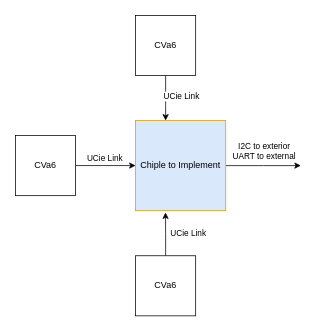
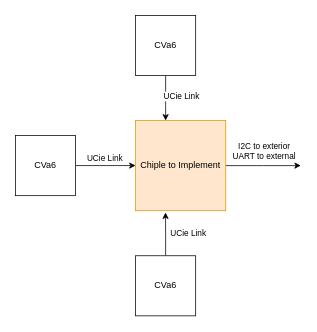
node "Chiple to Implement": fillcolor #dae8fc -> #ffe6cc
